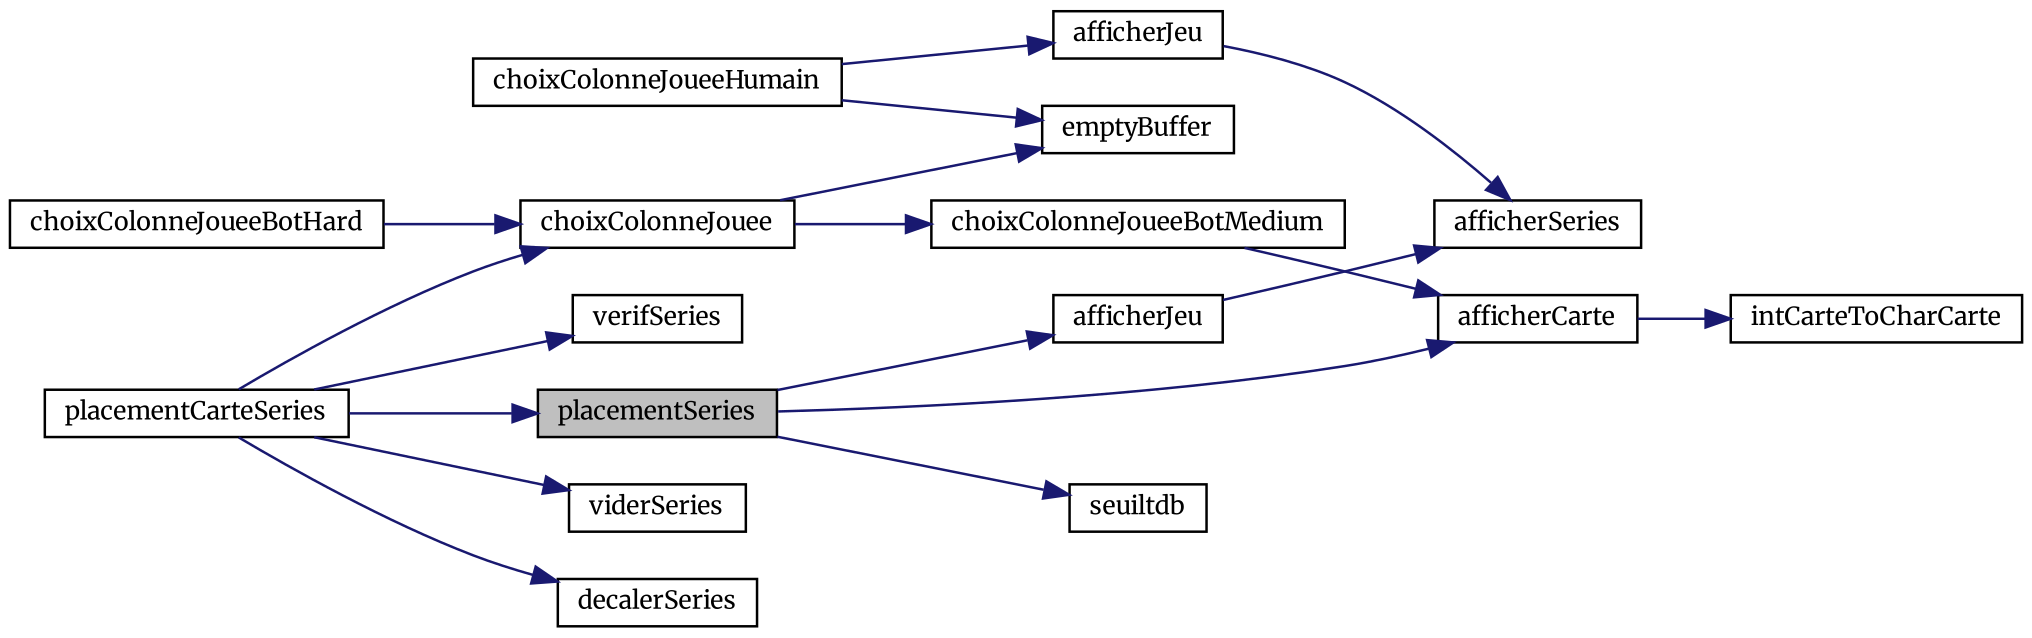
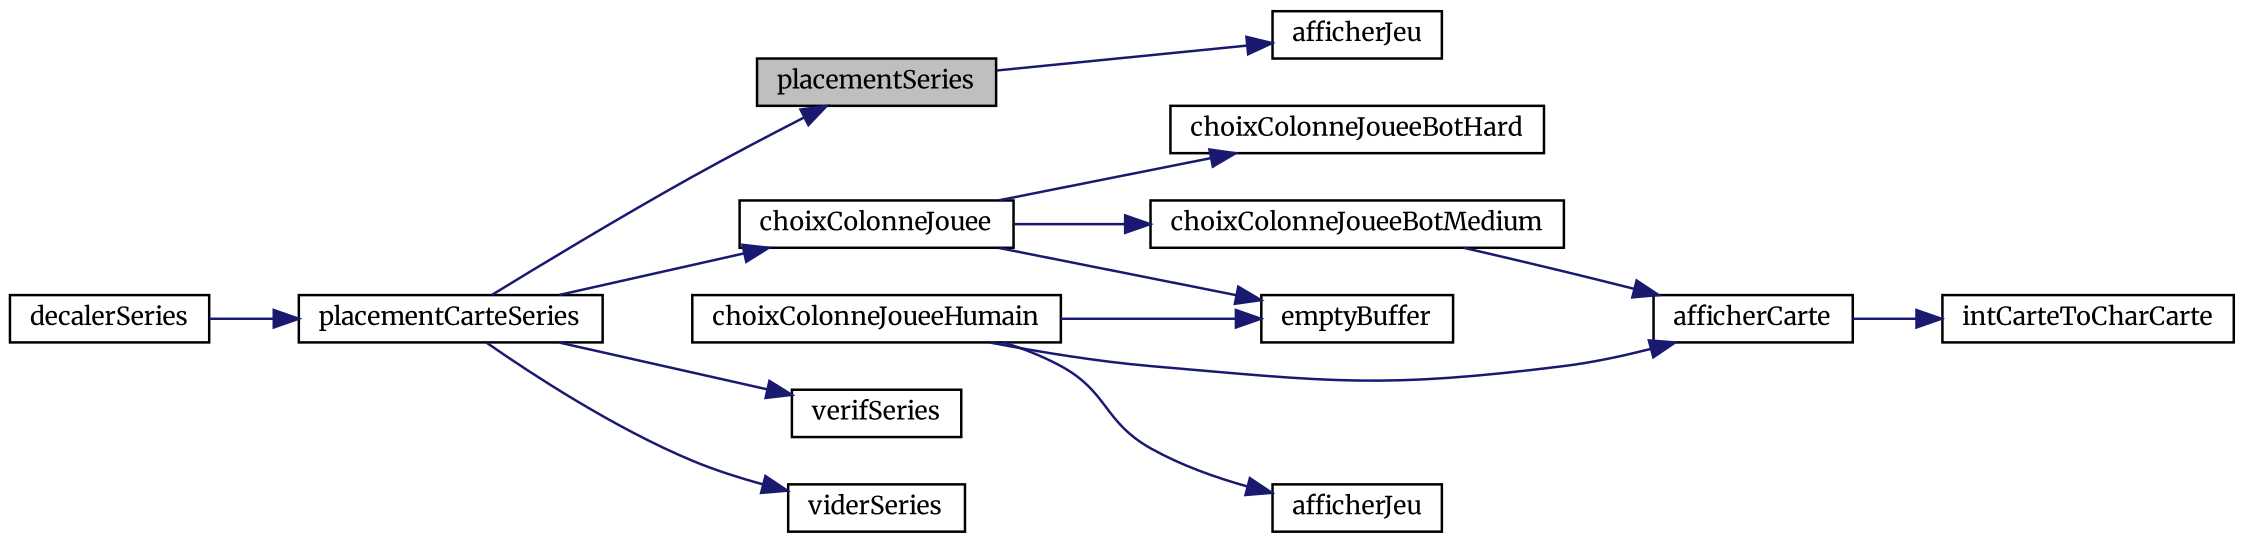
edge "choixColonneJoueeBotHard" -> "choixColonneJouee": reversed
node "afficherSeries": removed
edge "placementSeries" -> "afficherCarte": now "choixColonneJoueeHumain" -> "afficherCarte"
node "seuiltdb": removed
edge "placementCarteSeries" -> "decalerSeries": reversed
